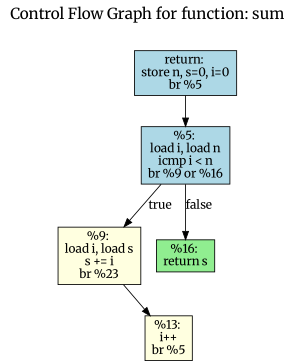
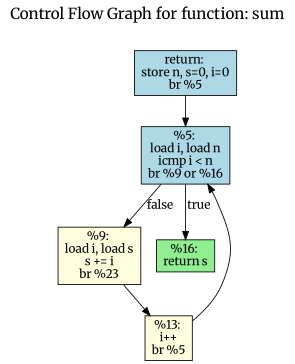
edge "%5: load i, load n icmp i < n br %9 or %16" -> "%9: load i, load s s += i br %23": label "true" -> "false"
edge "%5: load i, load n icmp i < n br %9 or %16" -> "%16: return s": label "false" -> "true"
edge "%13: i++ br %5" -> "%5: load i, load n icmp i < n br %9 or %16": added
